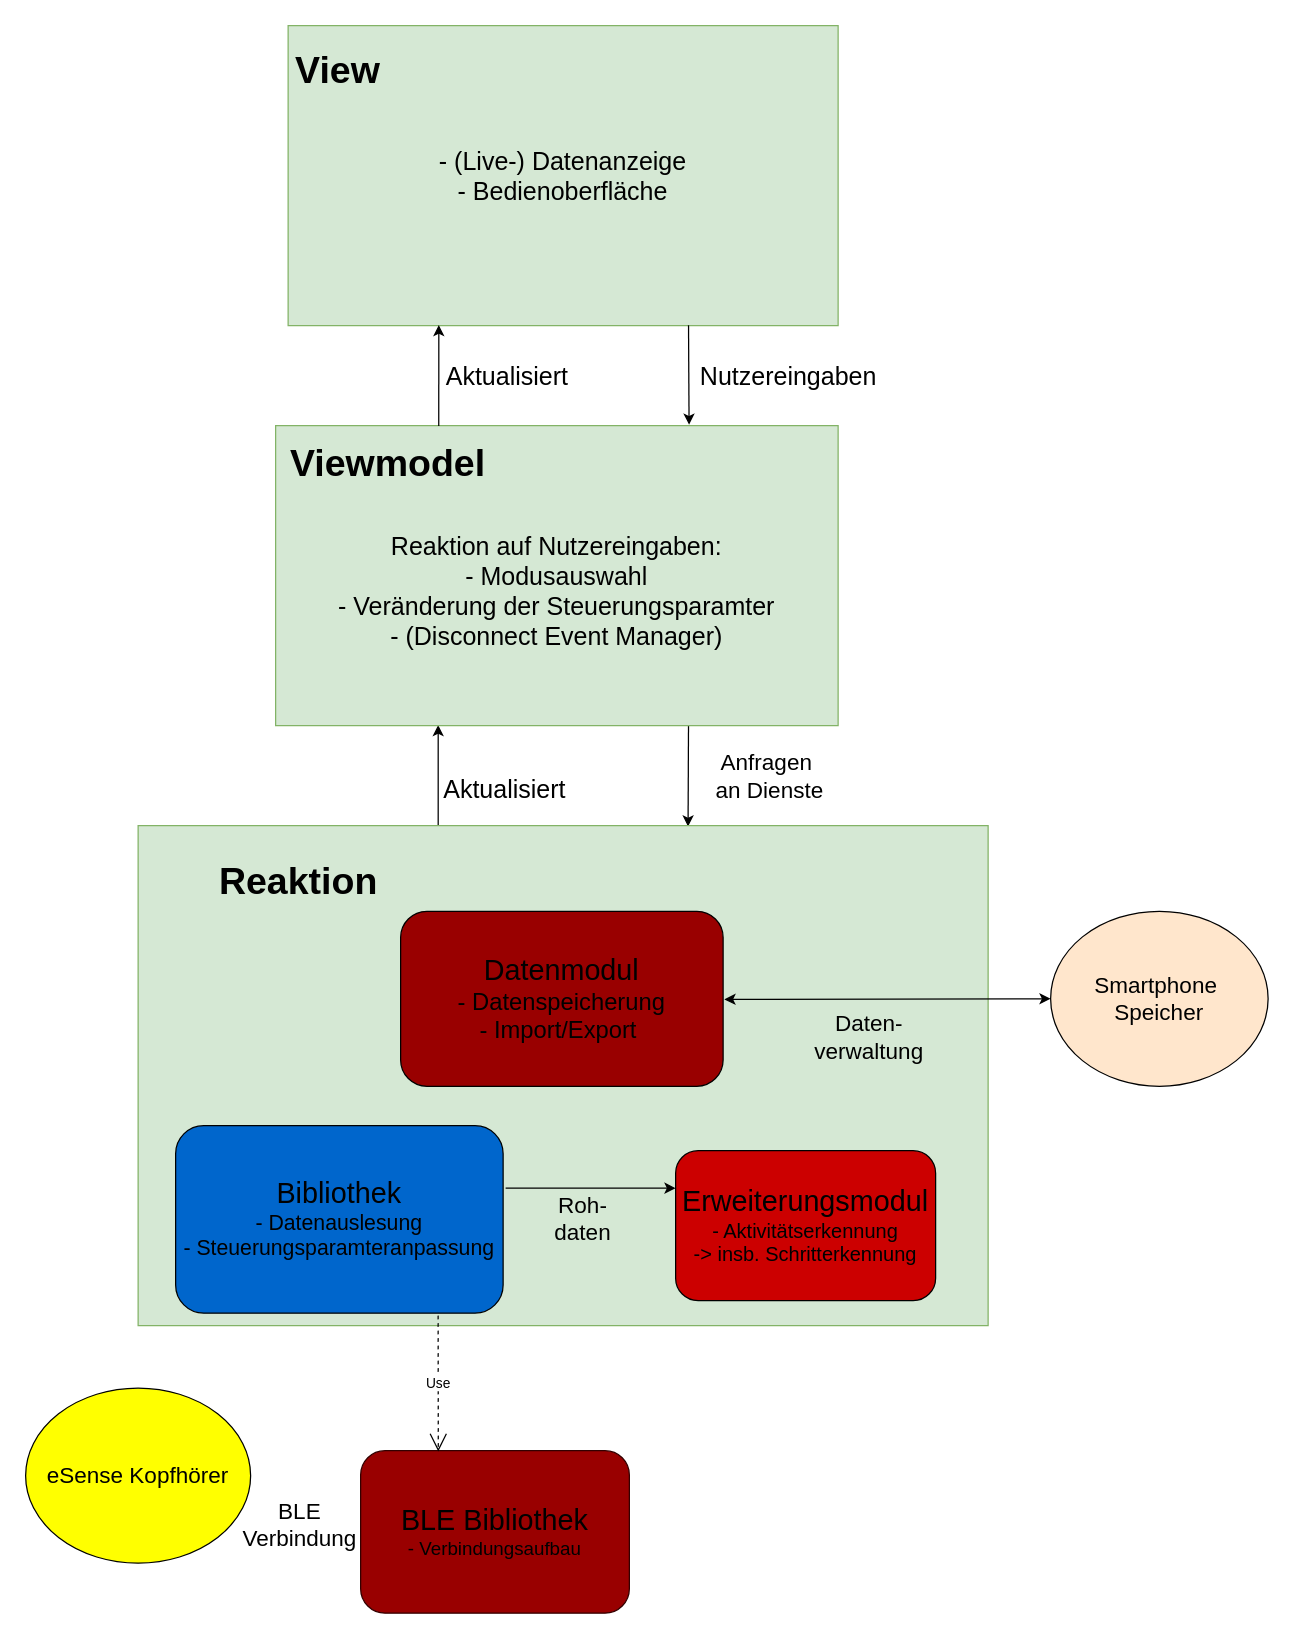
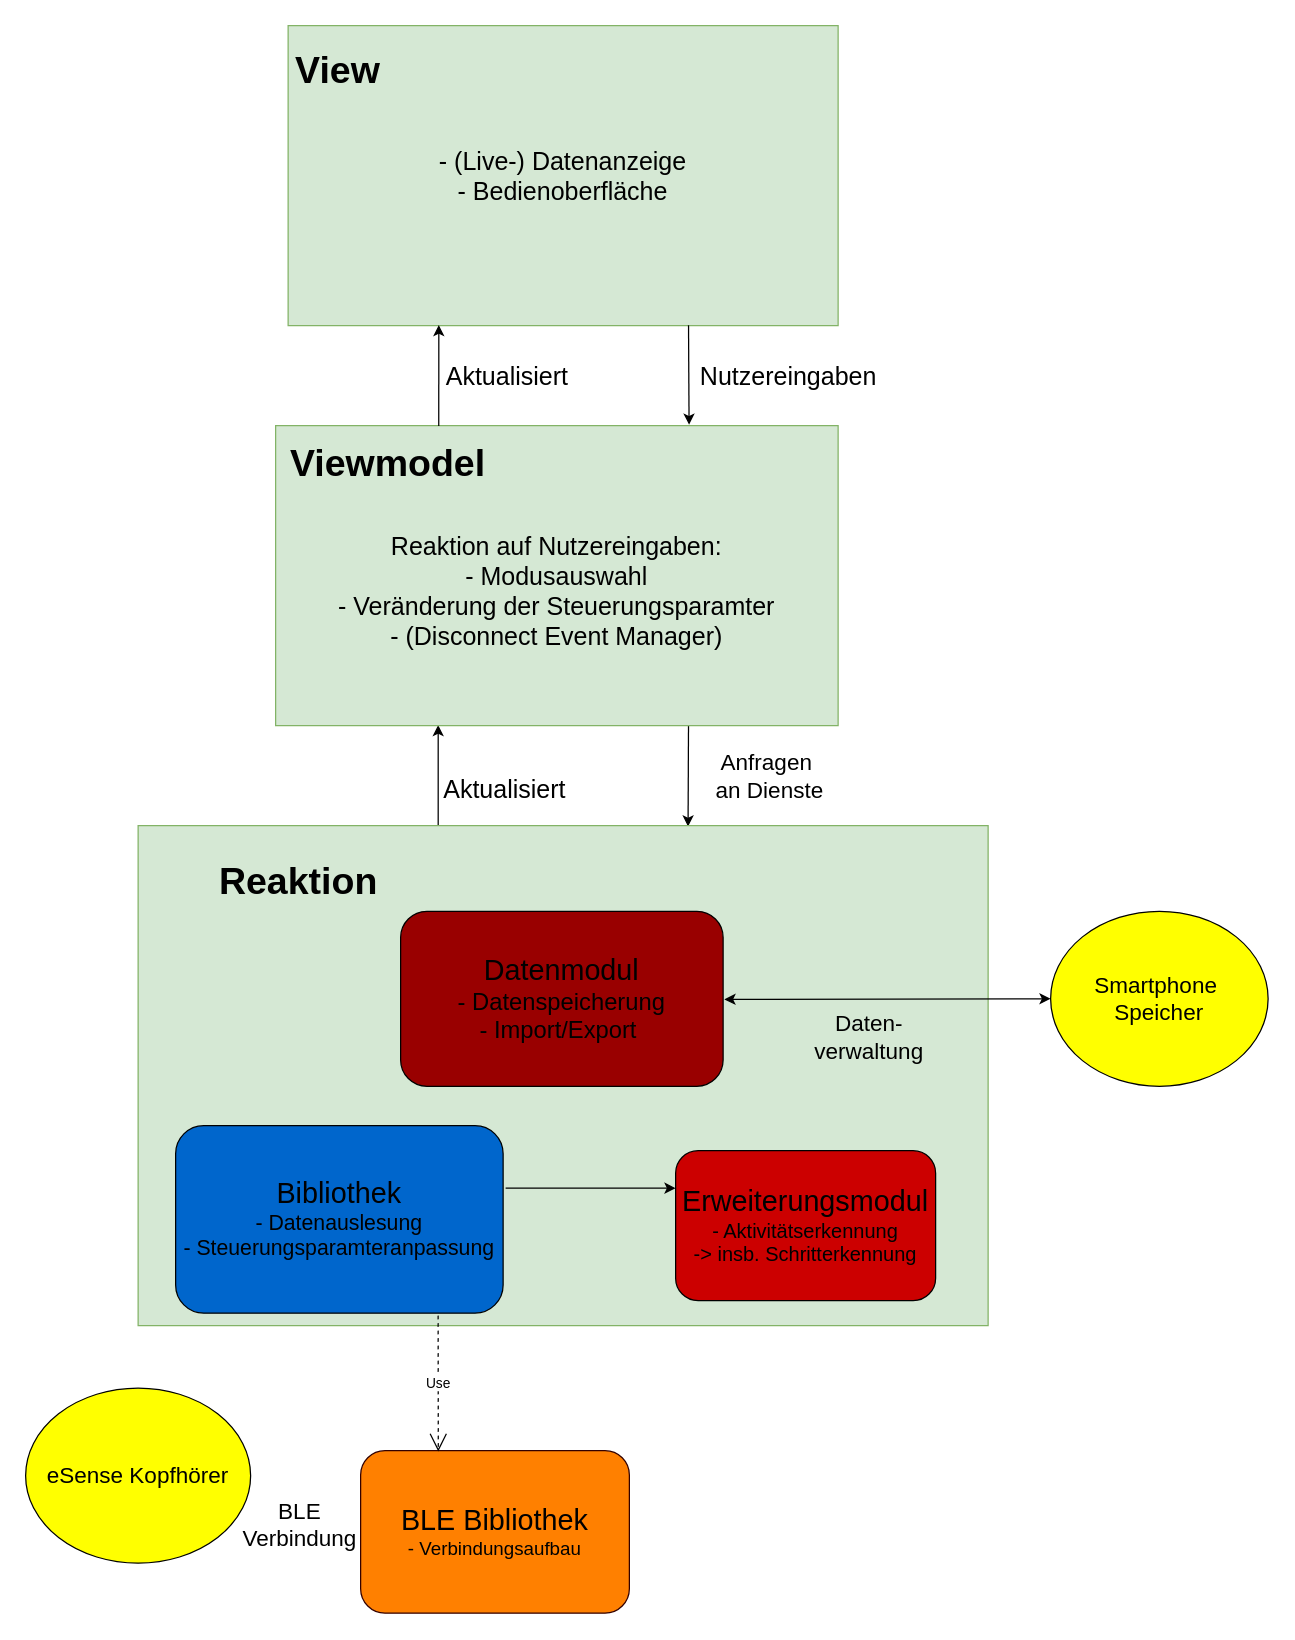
node "Smartphone Speicher": fillcolor #ffe6cc -> #ffff00
node "Roh- daten": removed
node "BLE Bibliothek - Verbindungsaufbau": fillcolor #990000 -> #ff8000
